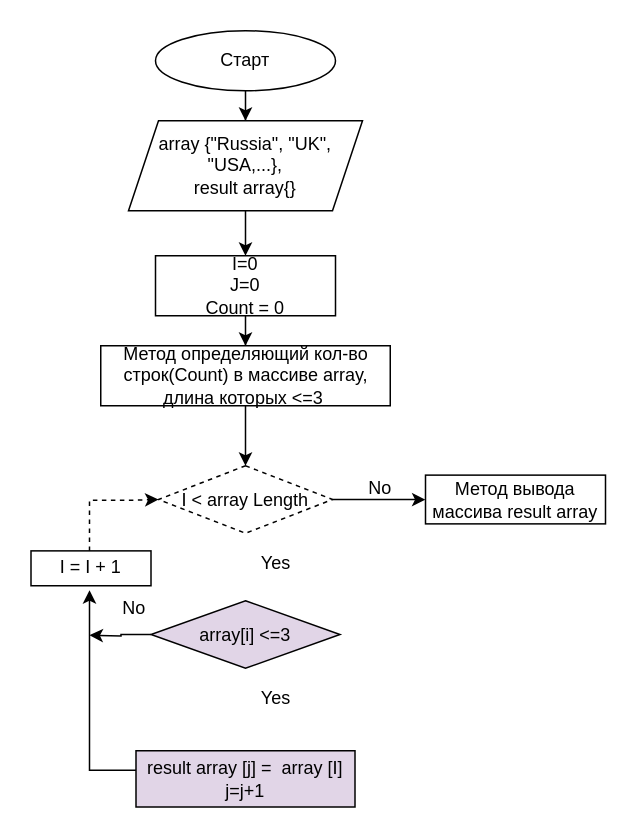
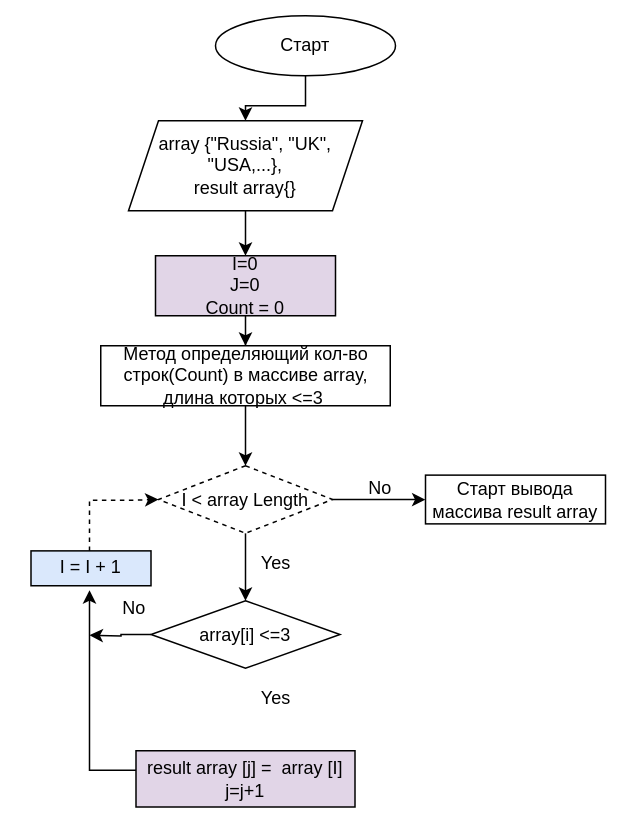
node "Старт": moved (245, 61) -> (305, 46)
node "I=0 J=0 Count = 0": fillcolor #ffffff -> #e1d5e7
node "Метод вывода массива result array": label "Метод вывода массива result array" -> "Старт вывода массива result array"
edge "I < array Length" -> "array[i] <=3": added
node "I = I + 1": fillcolor #ffffff -> #dae8fc
node "array[i] <=3": fillcolor #e1d5e7 -> #ffffff
